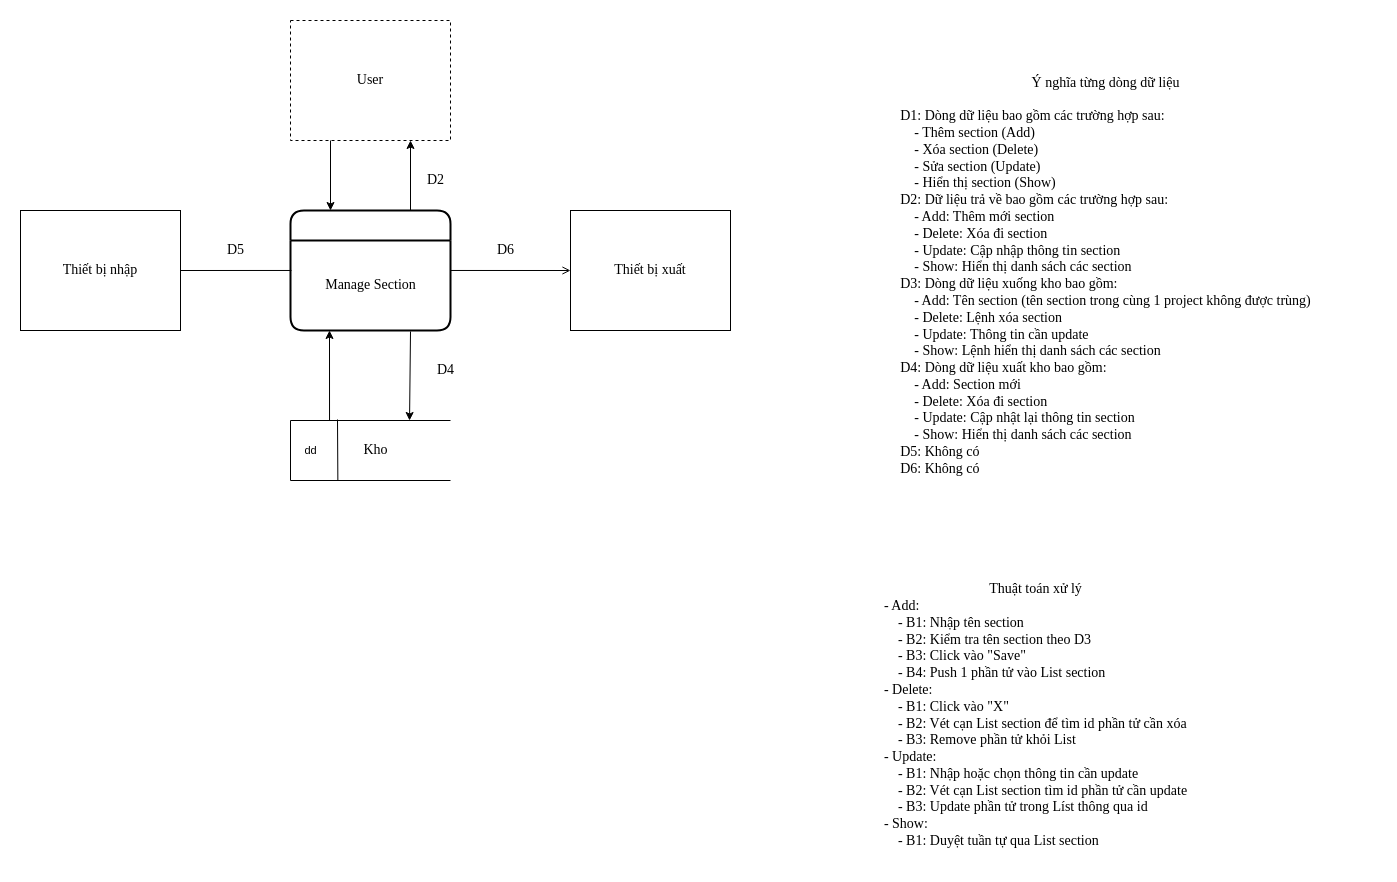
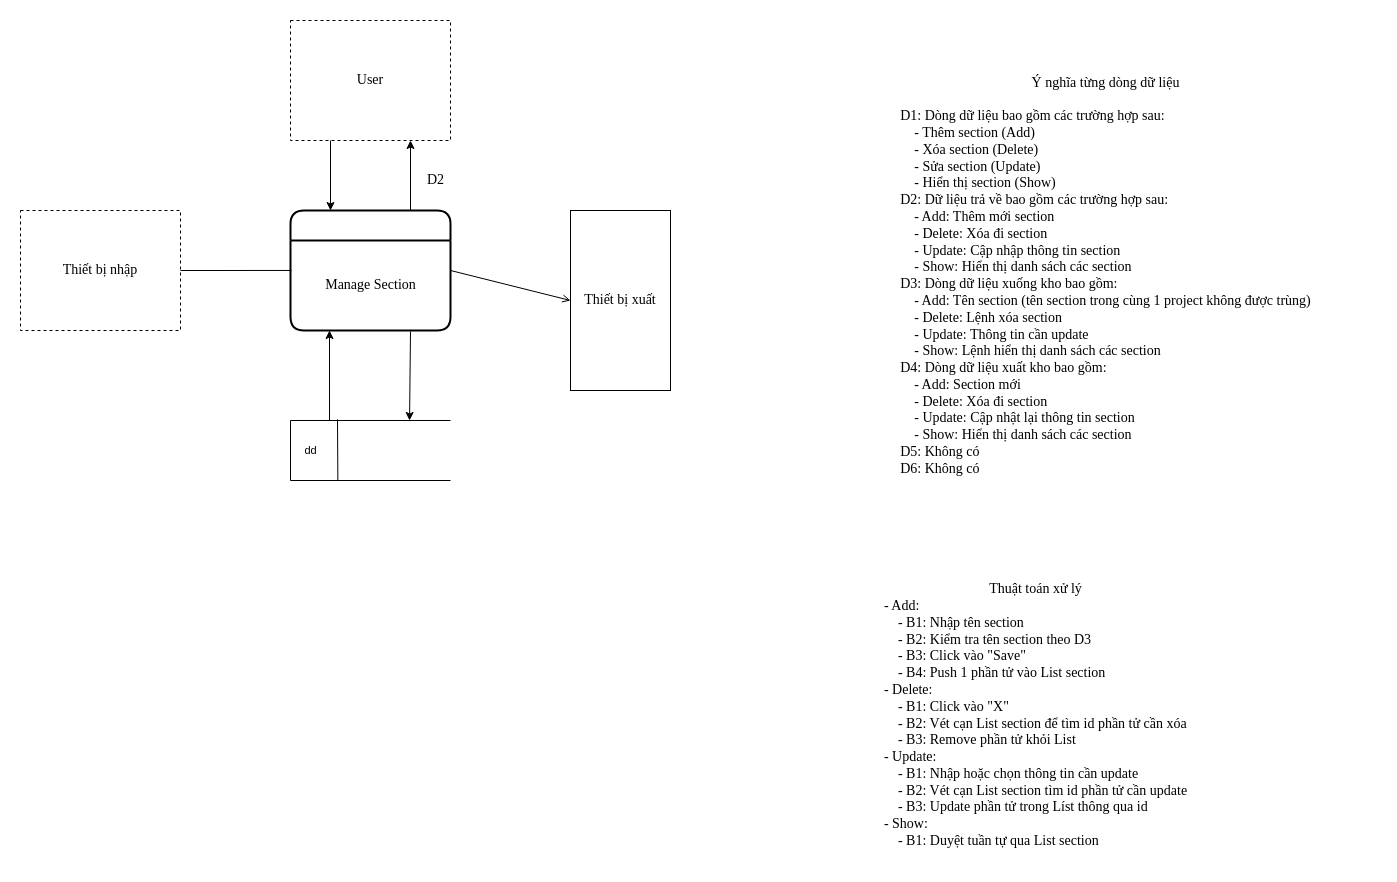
node "D5": removed
node "D6": removed
node "Thiết bị nhập": style solid -> dashed
node "Thiết bị xuất": size 160x120 -> 100x180
node "D4": removed
node "Kho": removed
